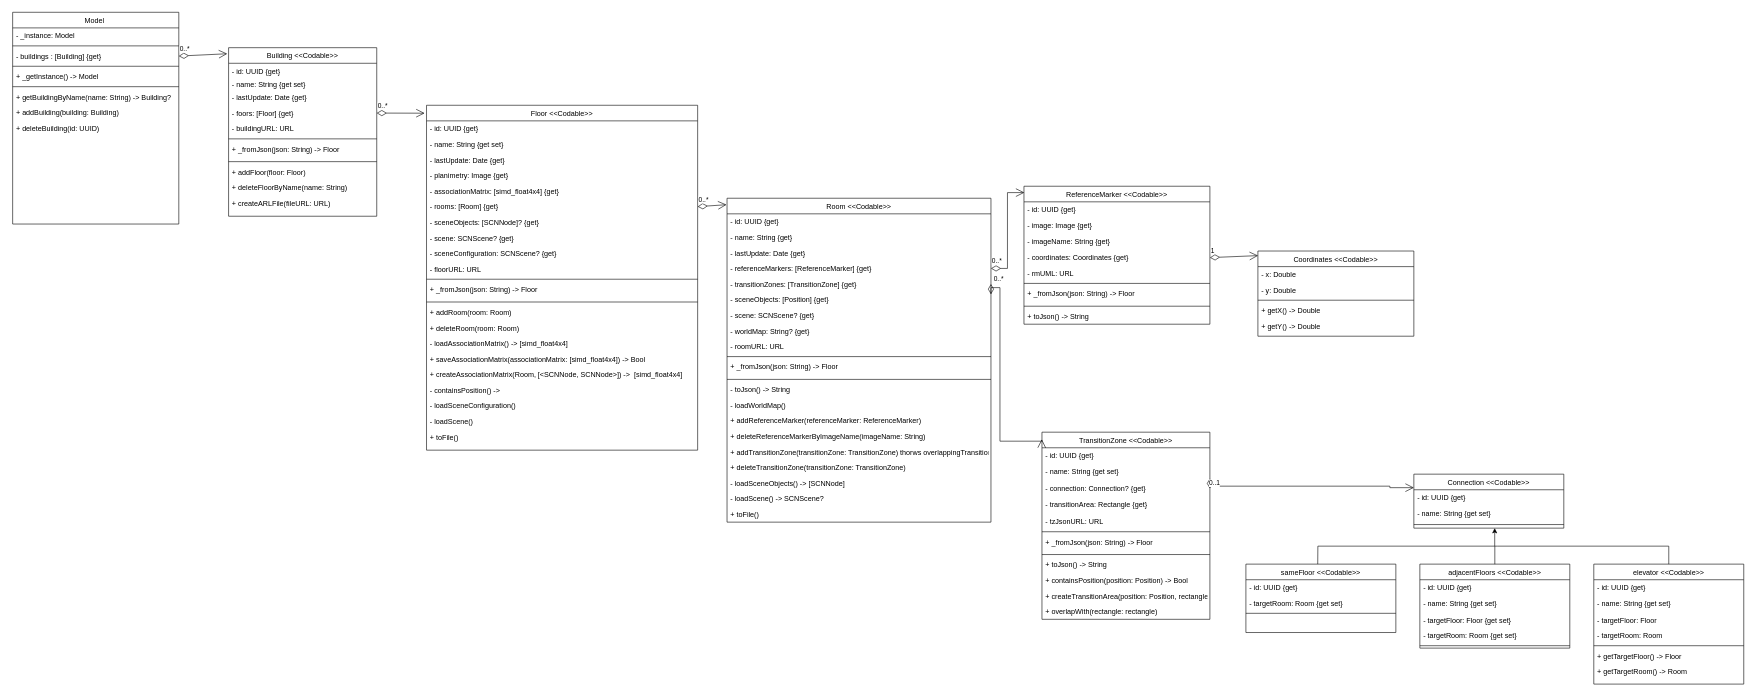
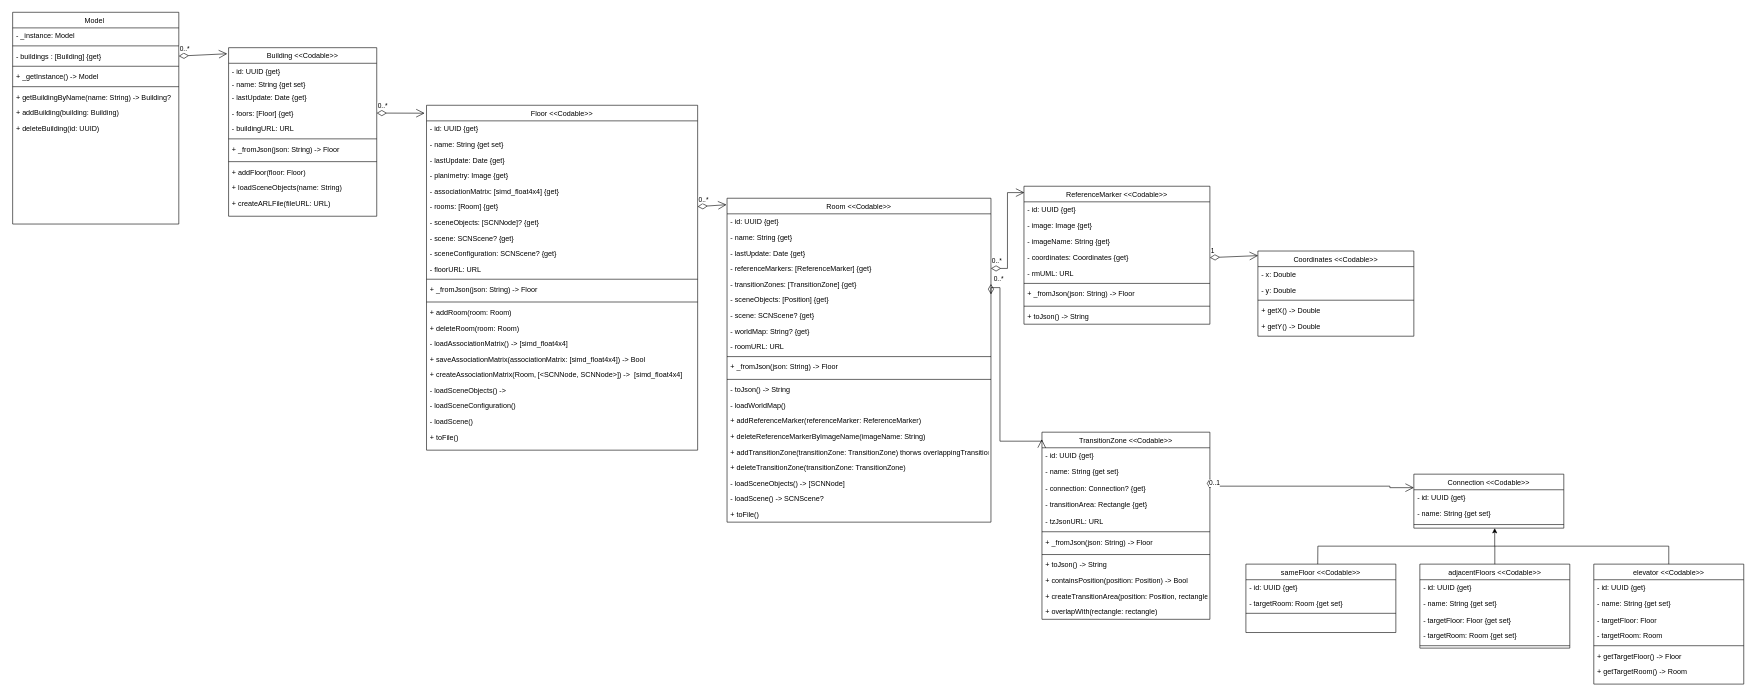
node "+ deleteFloorByName(name: String)": label "+ deleteFloorByName(name: String)" -> "+ loadSceneObjects(name: String)"
node "- containsPosition() ->": label "- containsPosition() ->" -> "- loadSceneObjects() ->"
